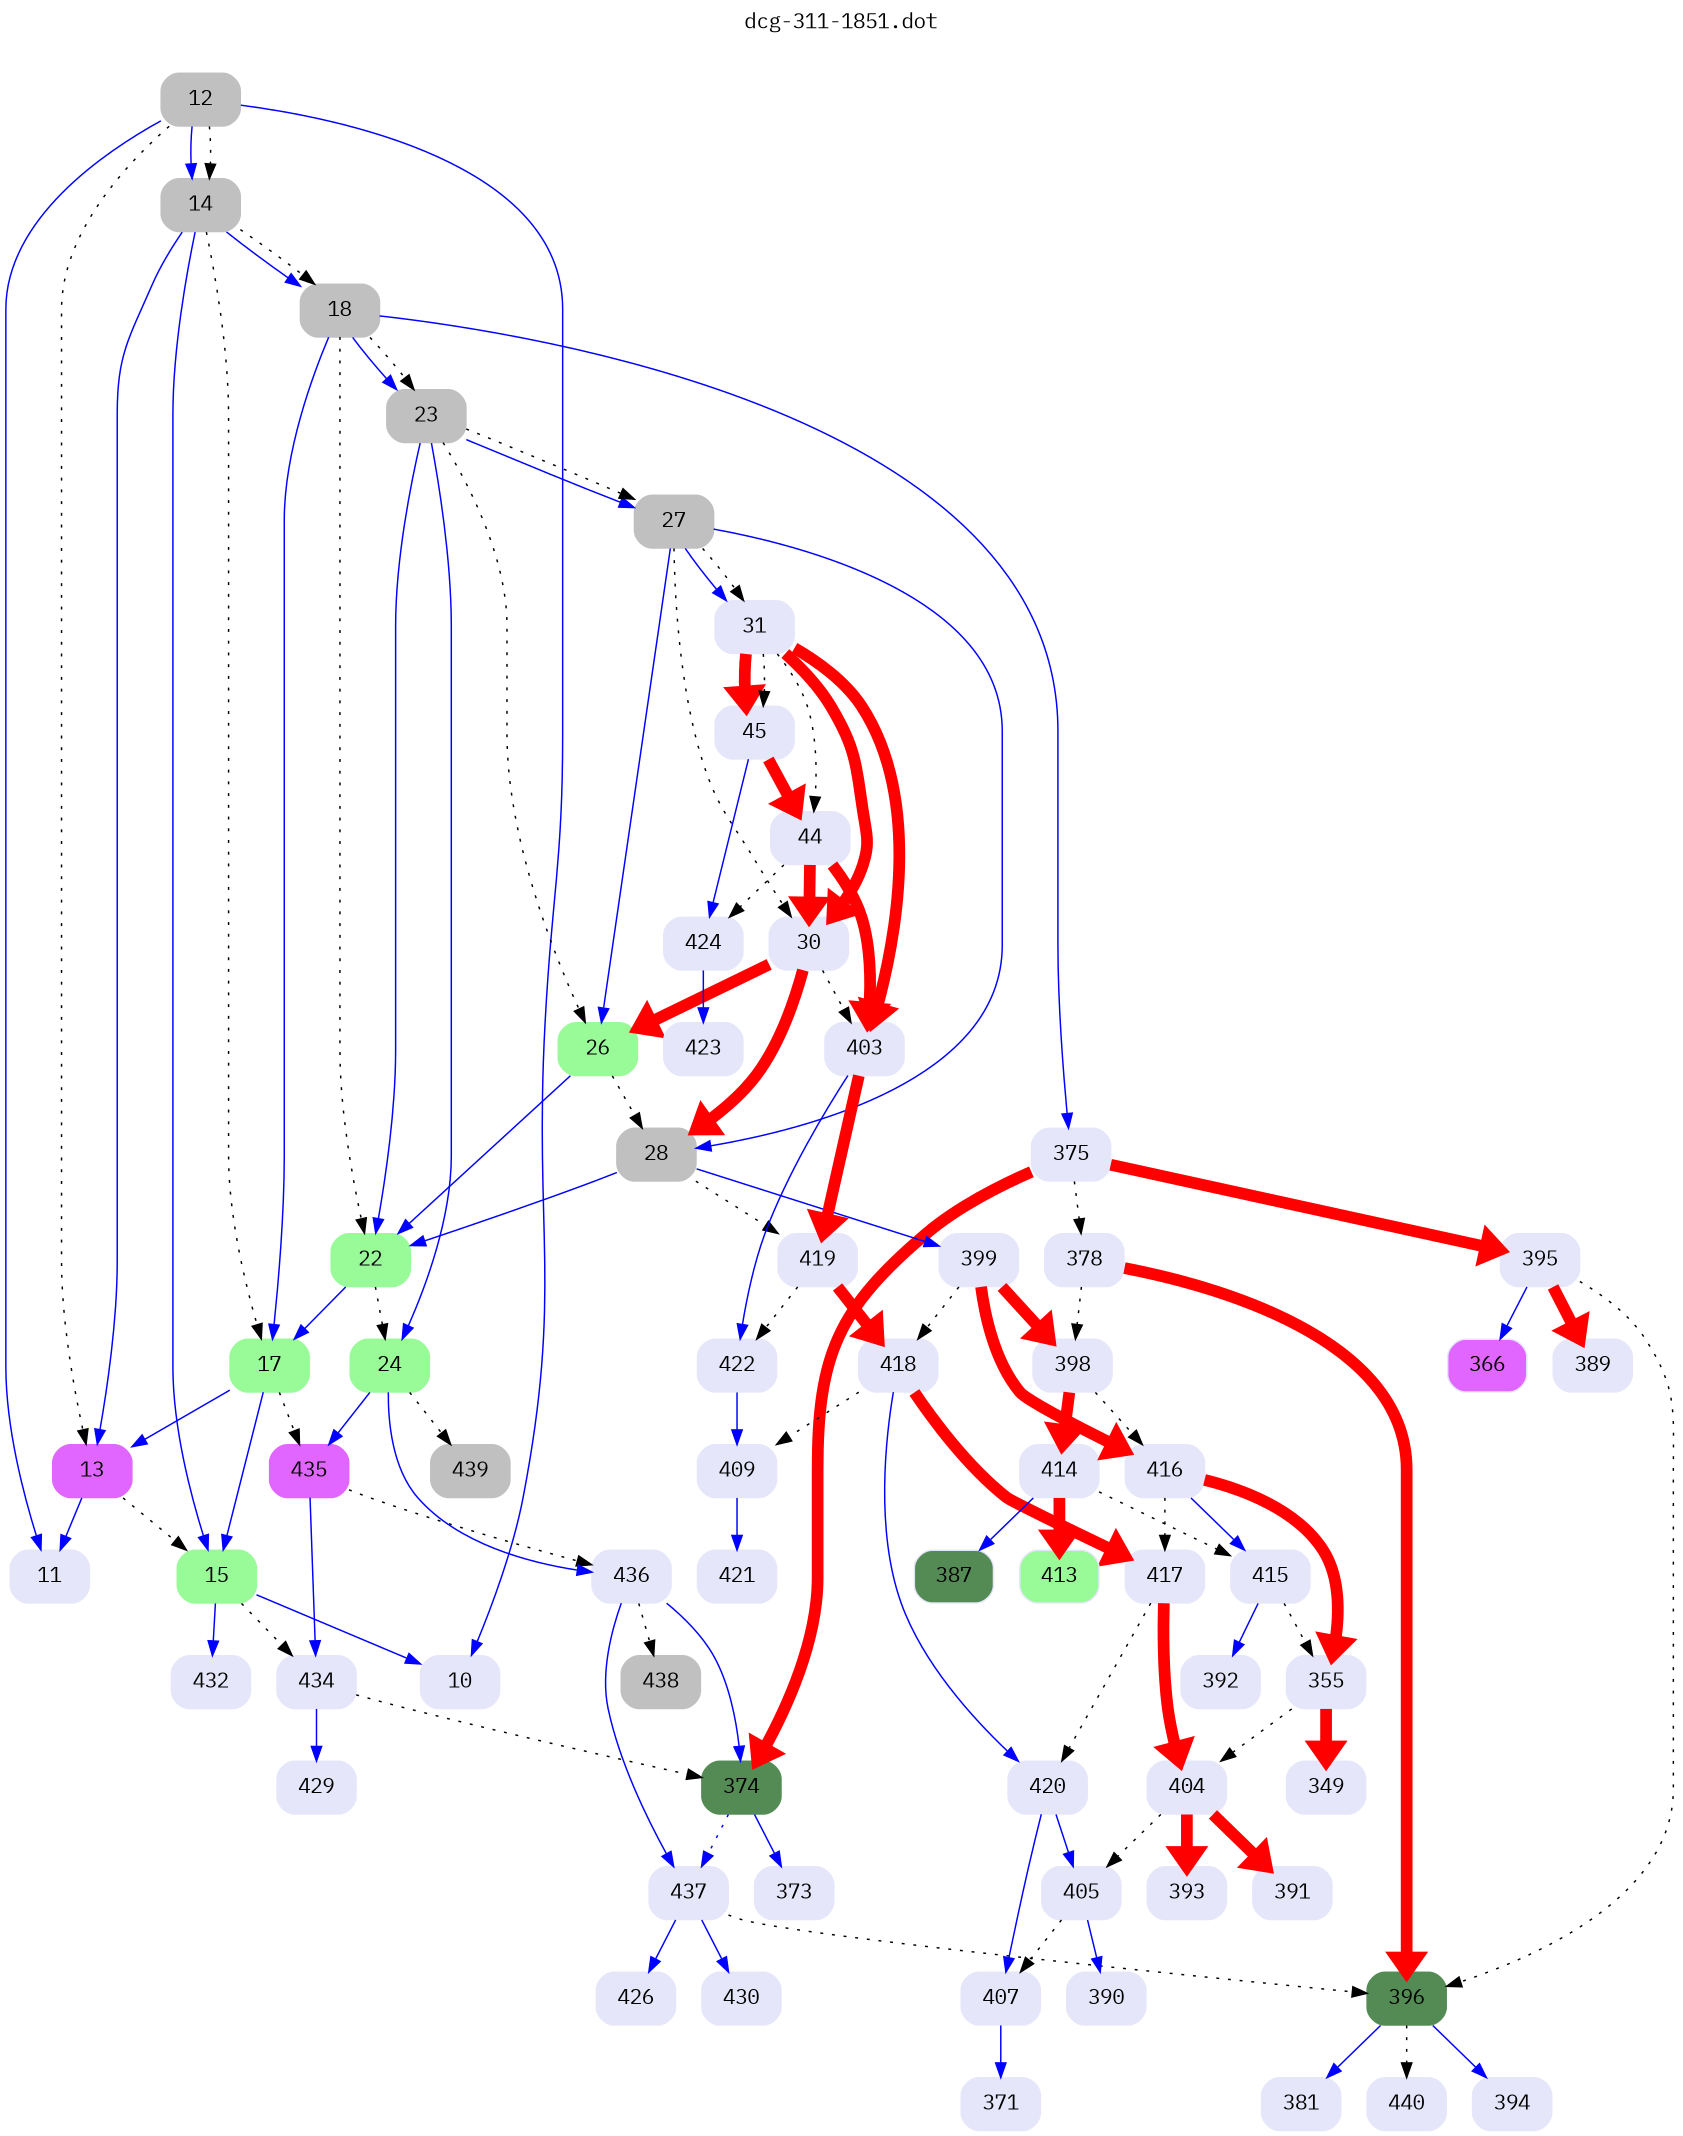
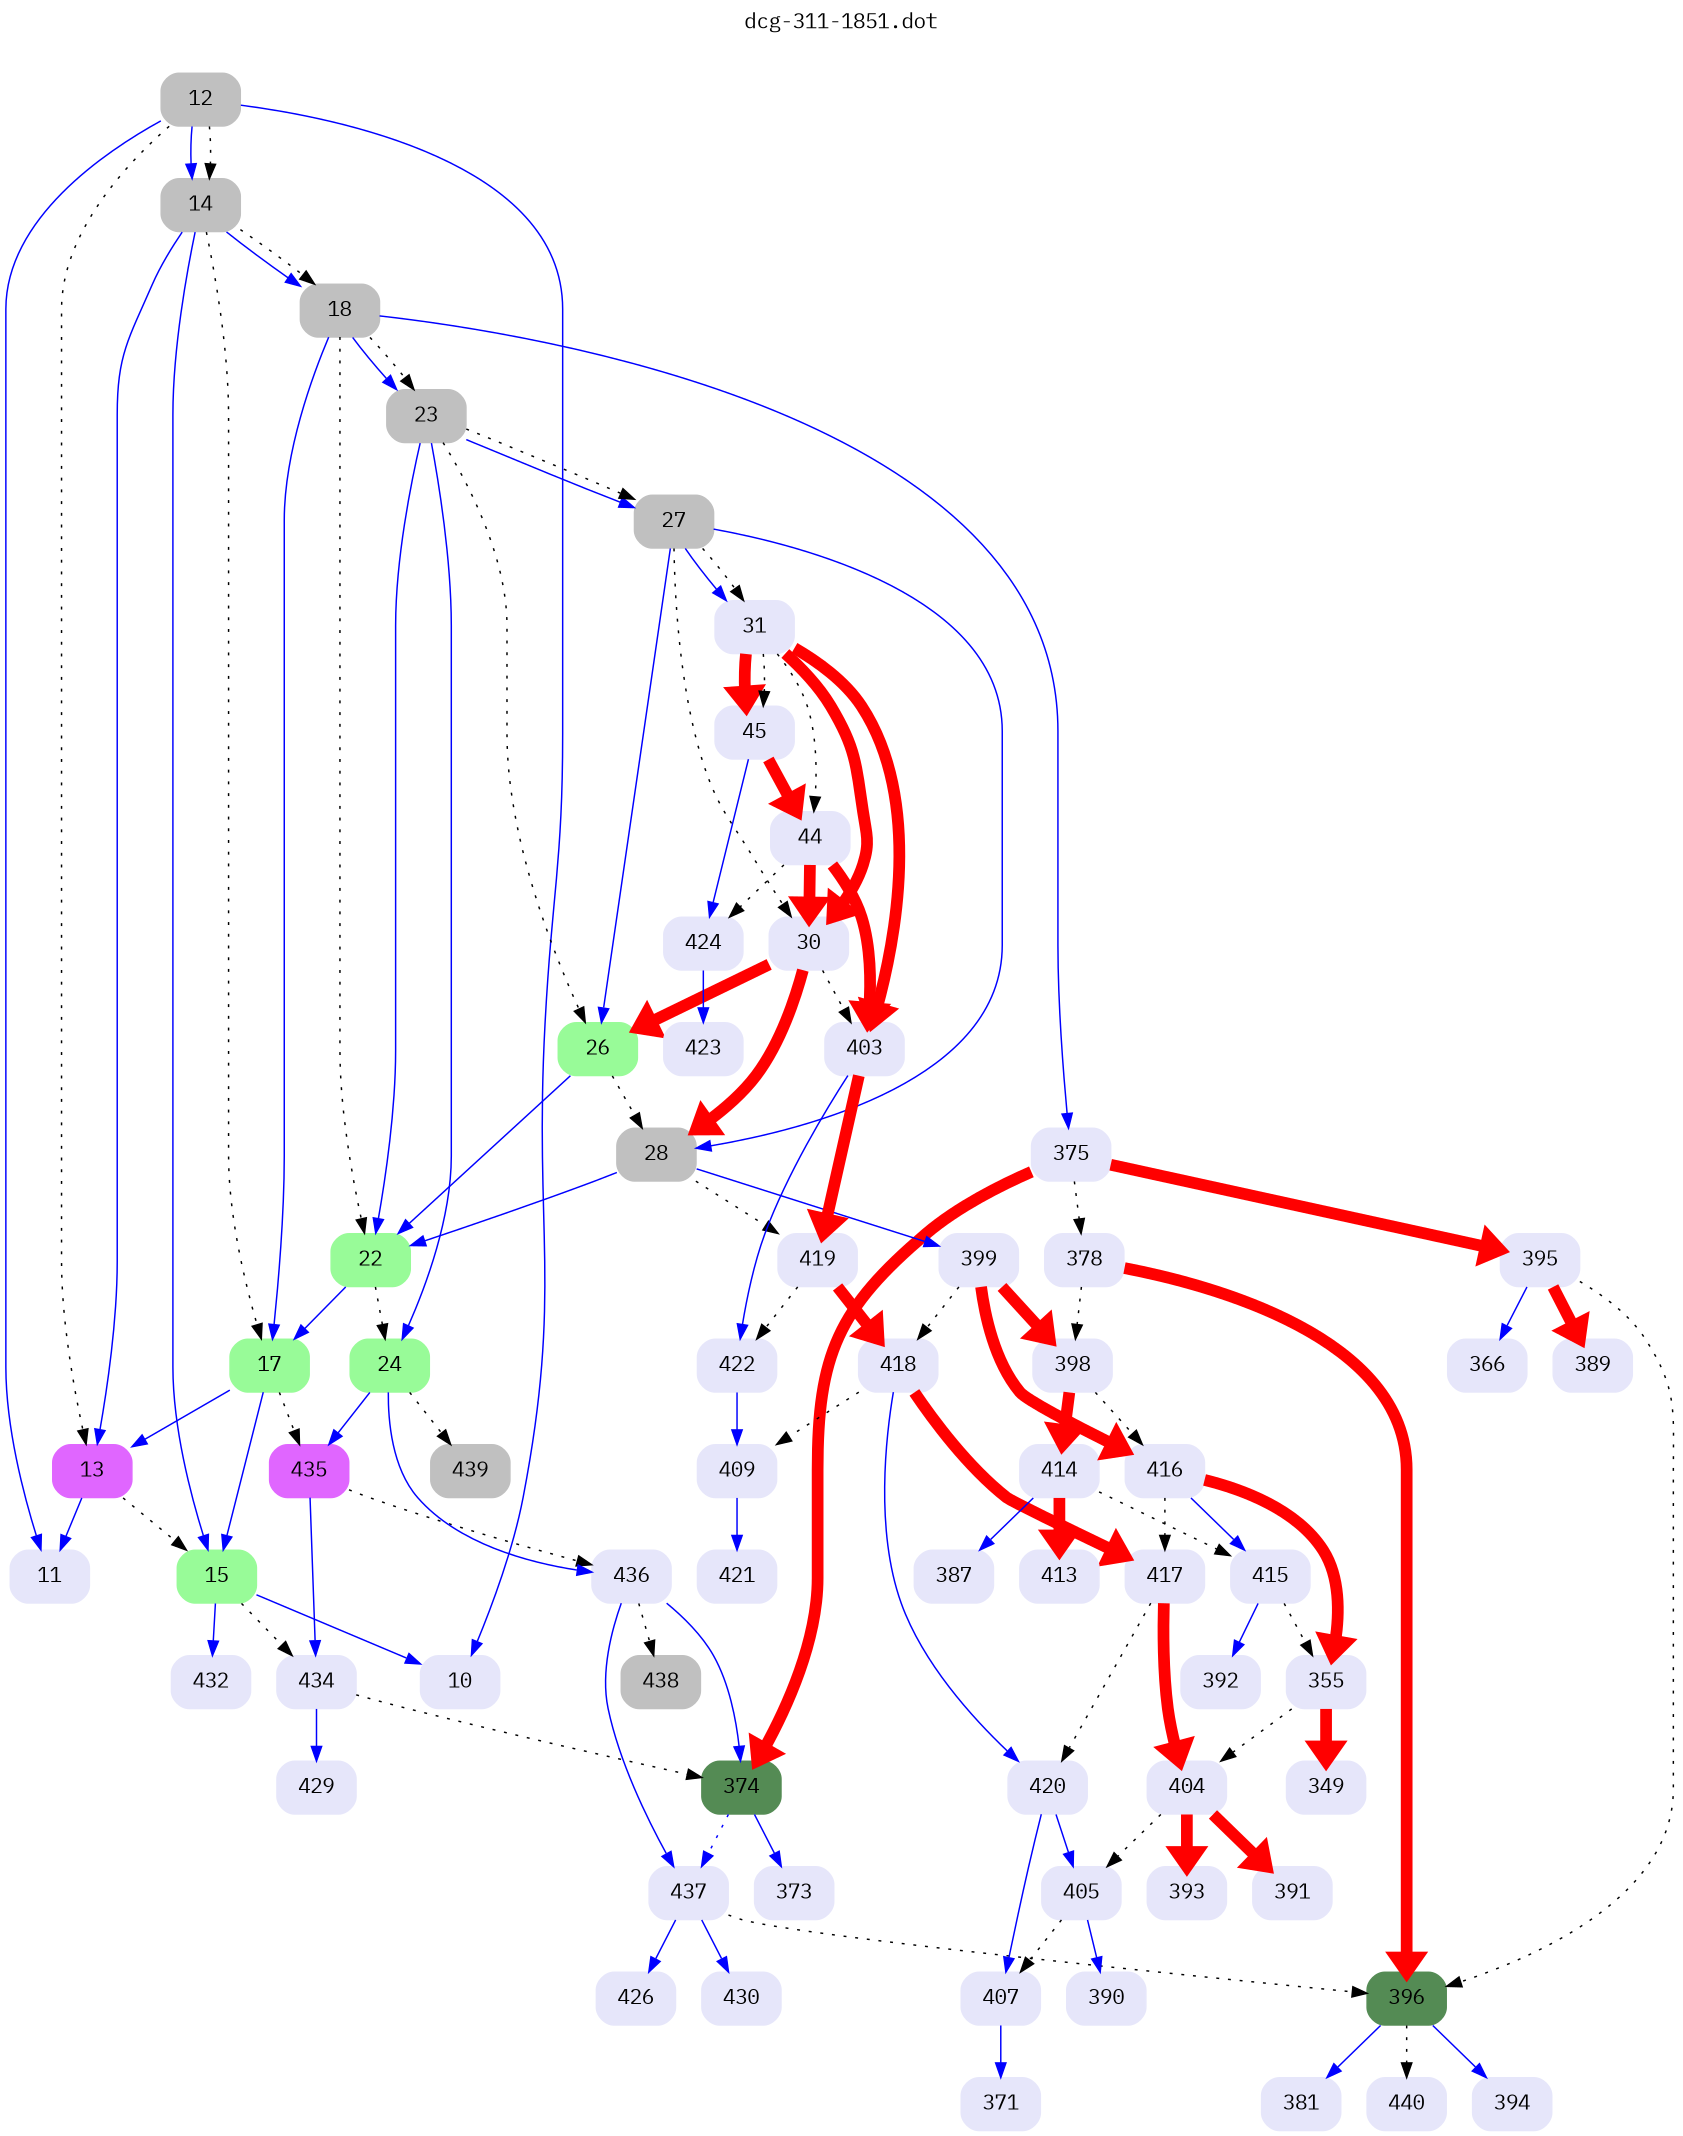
node "366": fillcolor mediumorchid1 -> lavender
node "387": fillcolor palegreen4 -> lavender
node "413": fillcolor palegreen -> lavender
